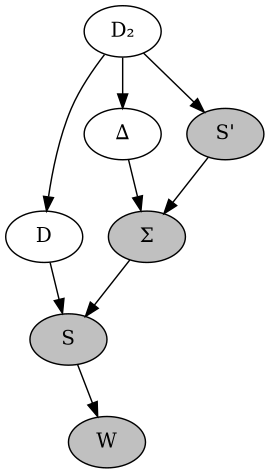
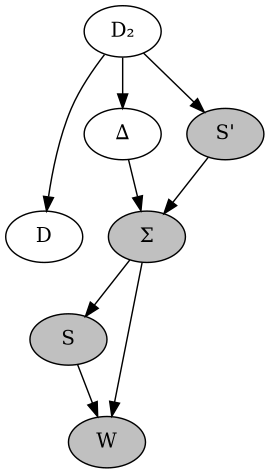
edge "D" -> "S": removed
edge "Σ" -> "W": added
